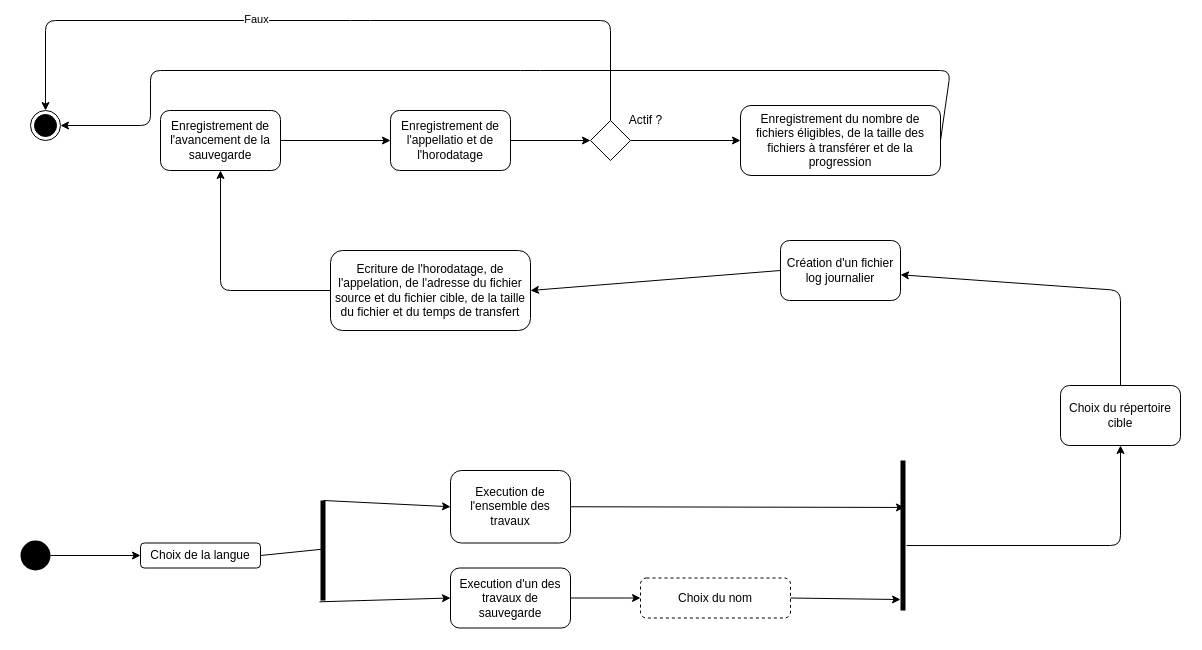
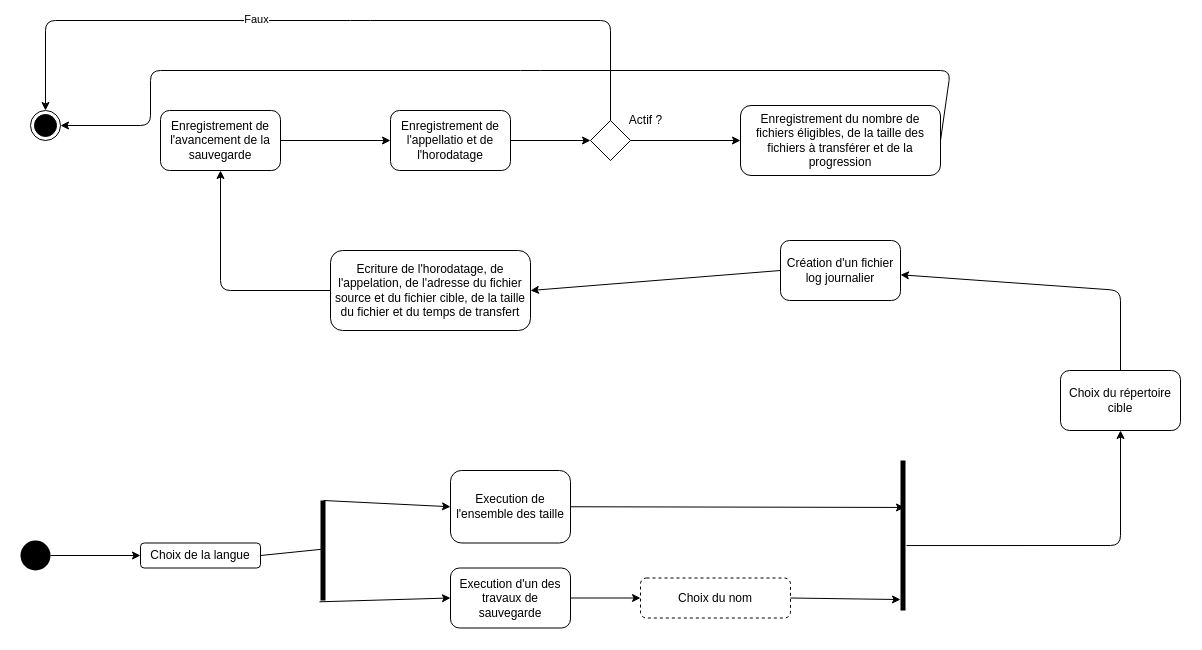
node "Choix du répertoire cible": moved (1121, 416) -> (1121, 401)
node "Execution de l'ensemble des travaux": label "Execution de l'ensemble des travaux" -> "Execution de l'ensemble des taille"
